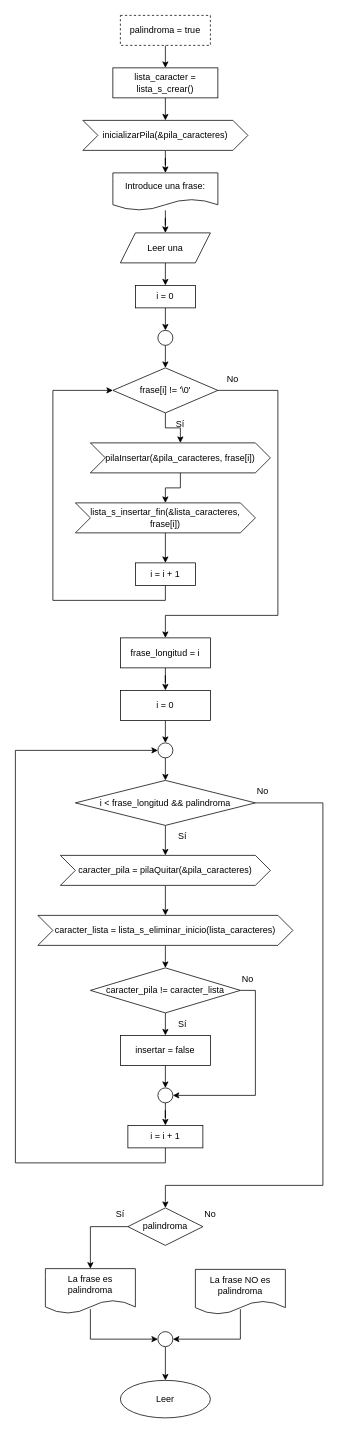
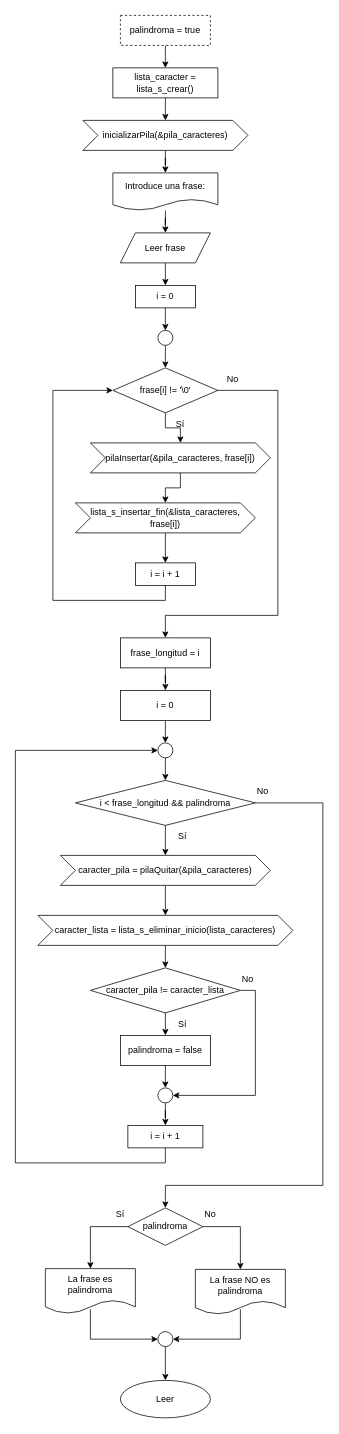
node "Leer una": label "Leer una" -> "Leer frase"
node "insertar = false": label "insertar = false" -> "palindroma = false"
edge "palindroma" -> "La frase NO es palindroma": added
